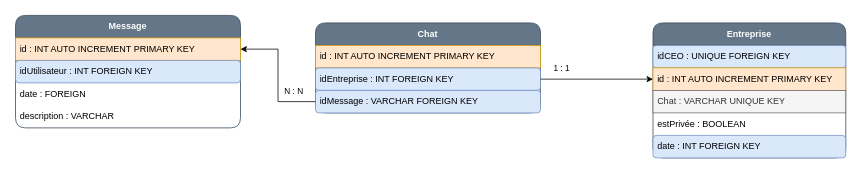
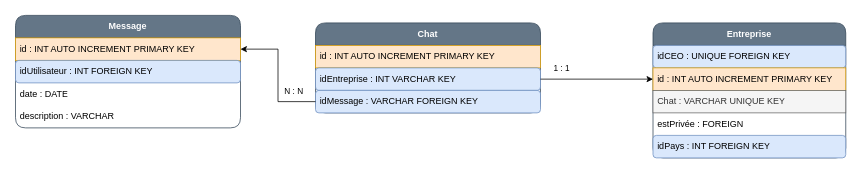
node "idEntreprise : INT FOREIGN KEY": label "idEntreprise : INT FOREIGN KEY" -> "idEntreprise : INT VARCHAR KEY"
node "date : FOREIGN": label "date : FOREIGN" -> "date : DATE"
node "estPrivée : BOOLEAN": label "estPrivée : BOOLEAN" -> "estPrivée : FOREIGN"
node "date : INT FOREIGN KEY": label "date : INT FOREIGN KEY" -> "idPays : INT FOREIGN KEY"
